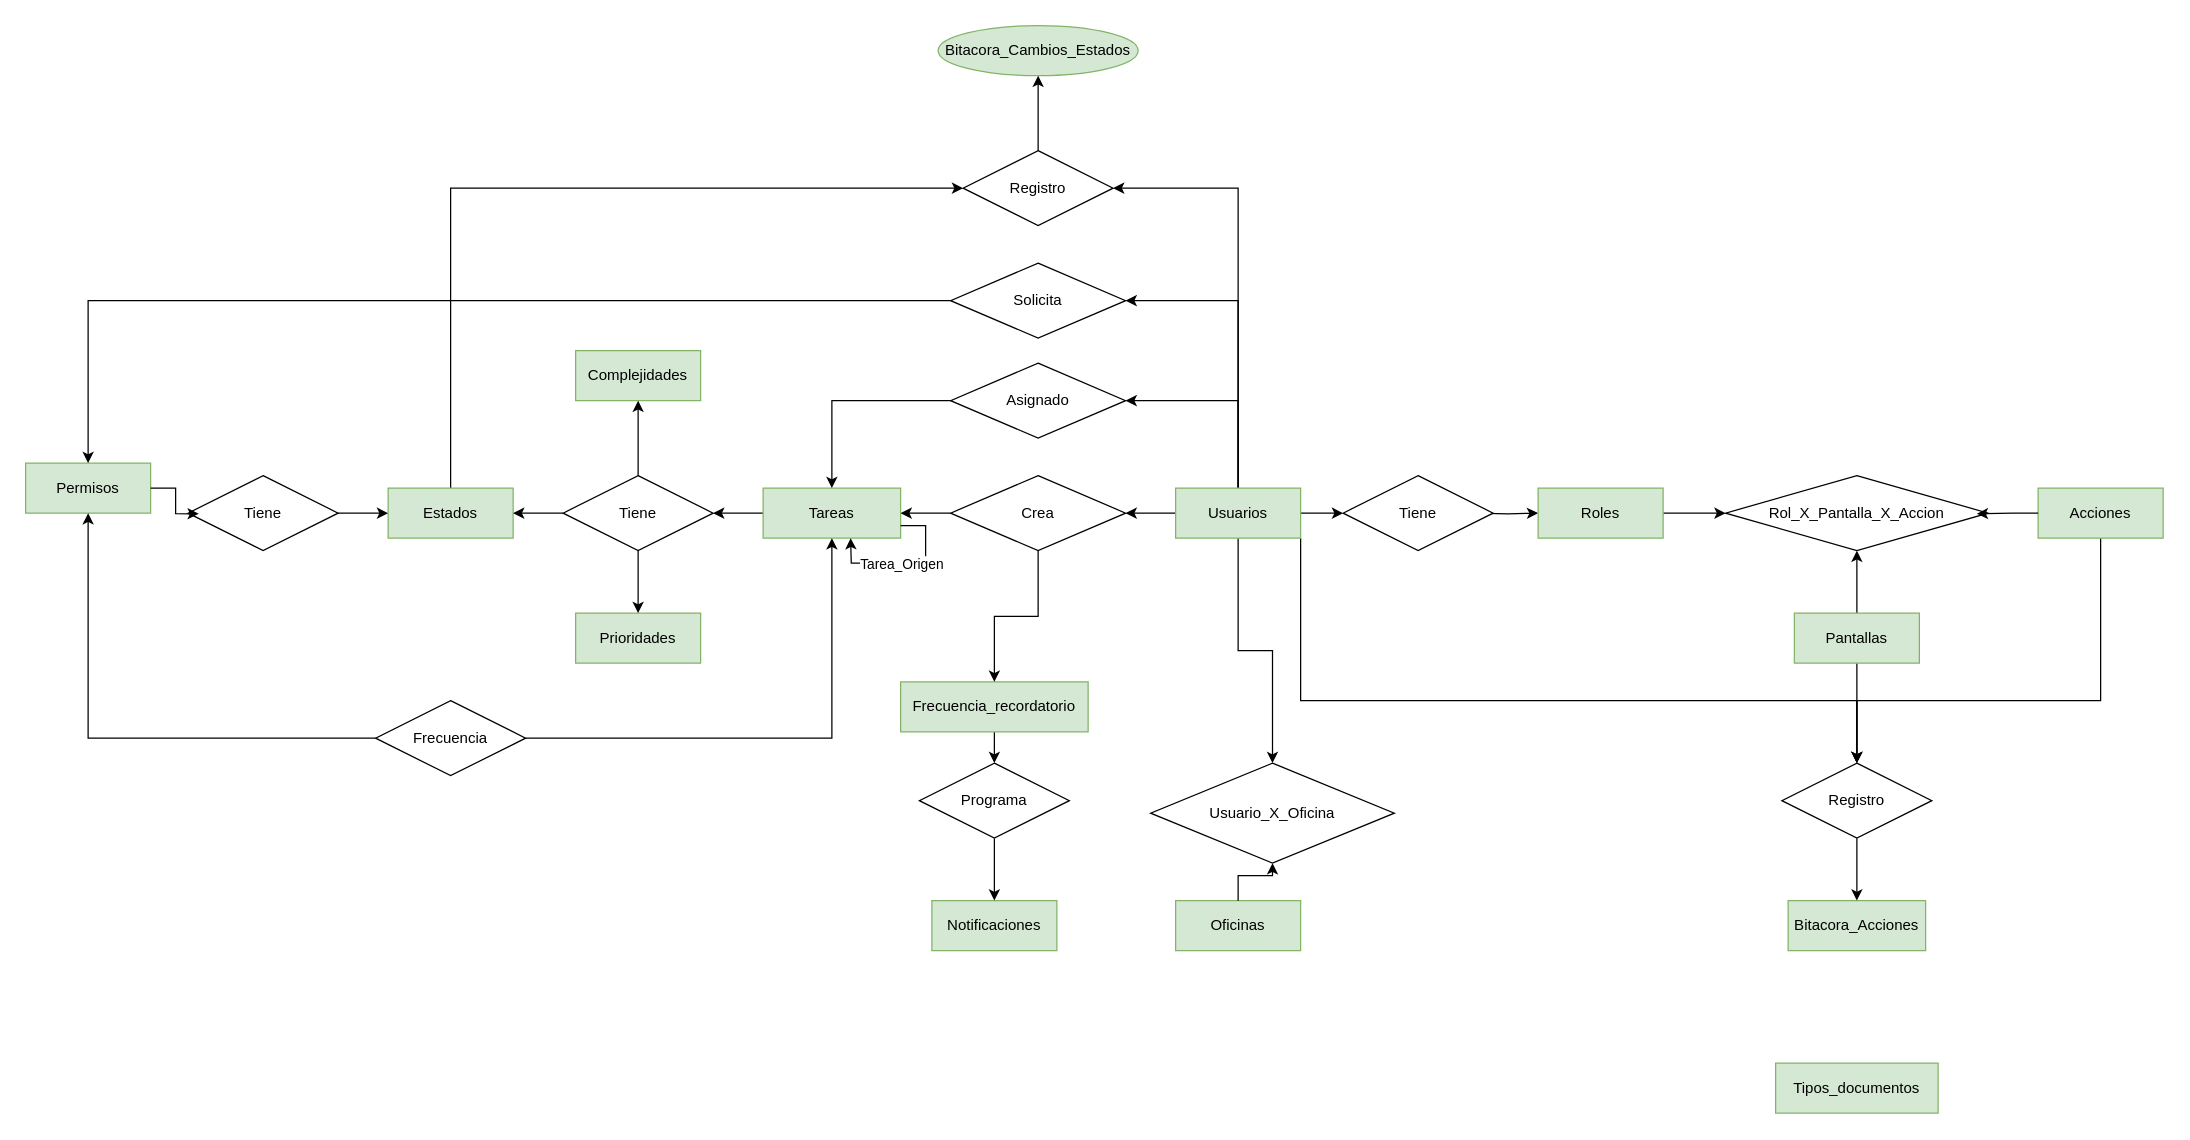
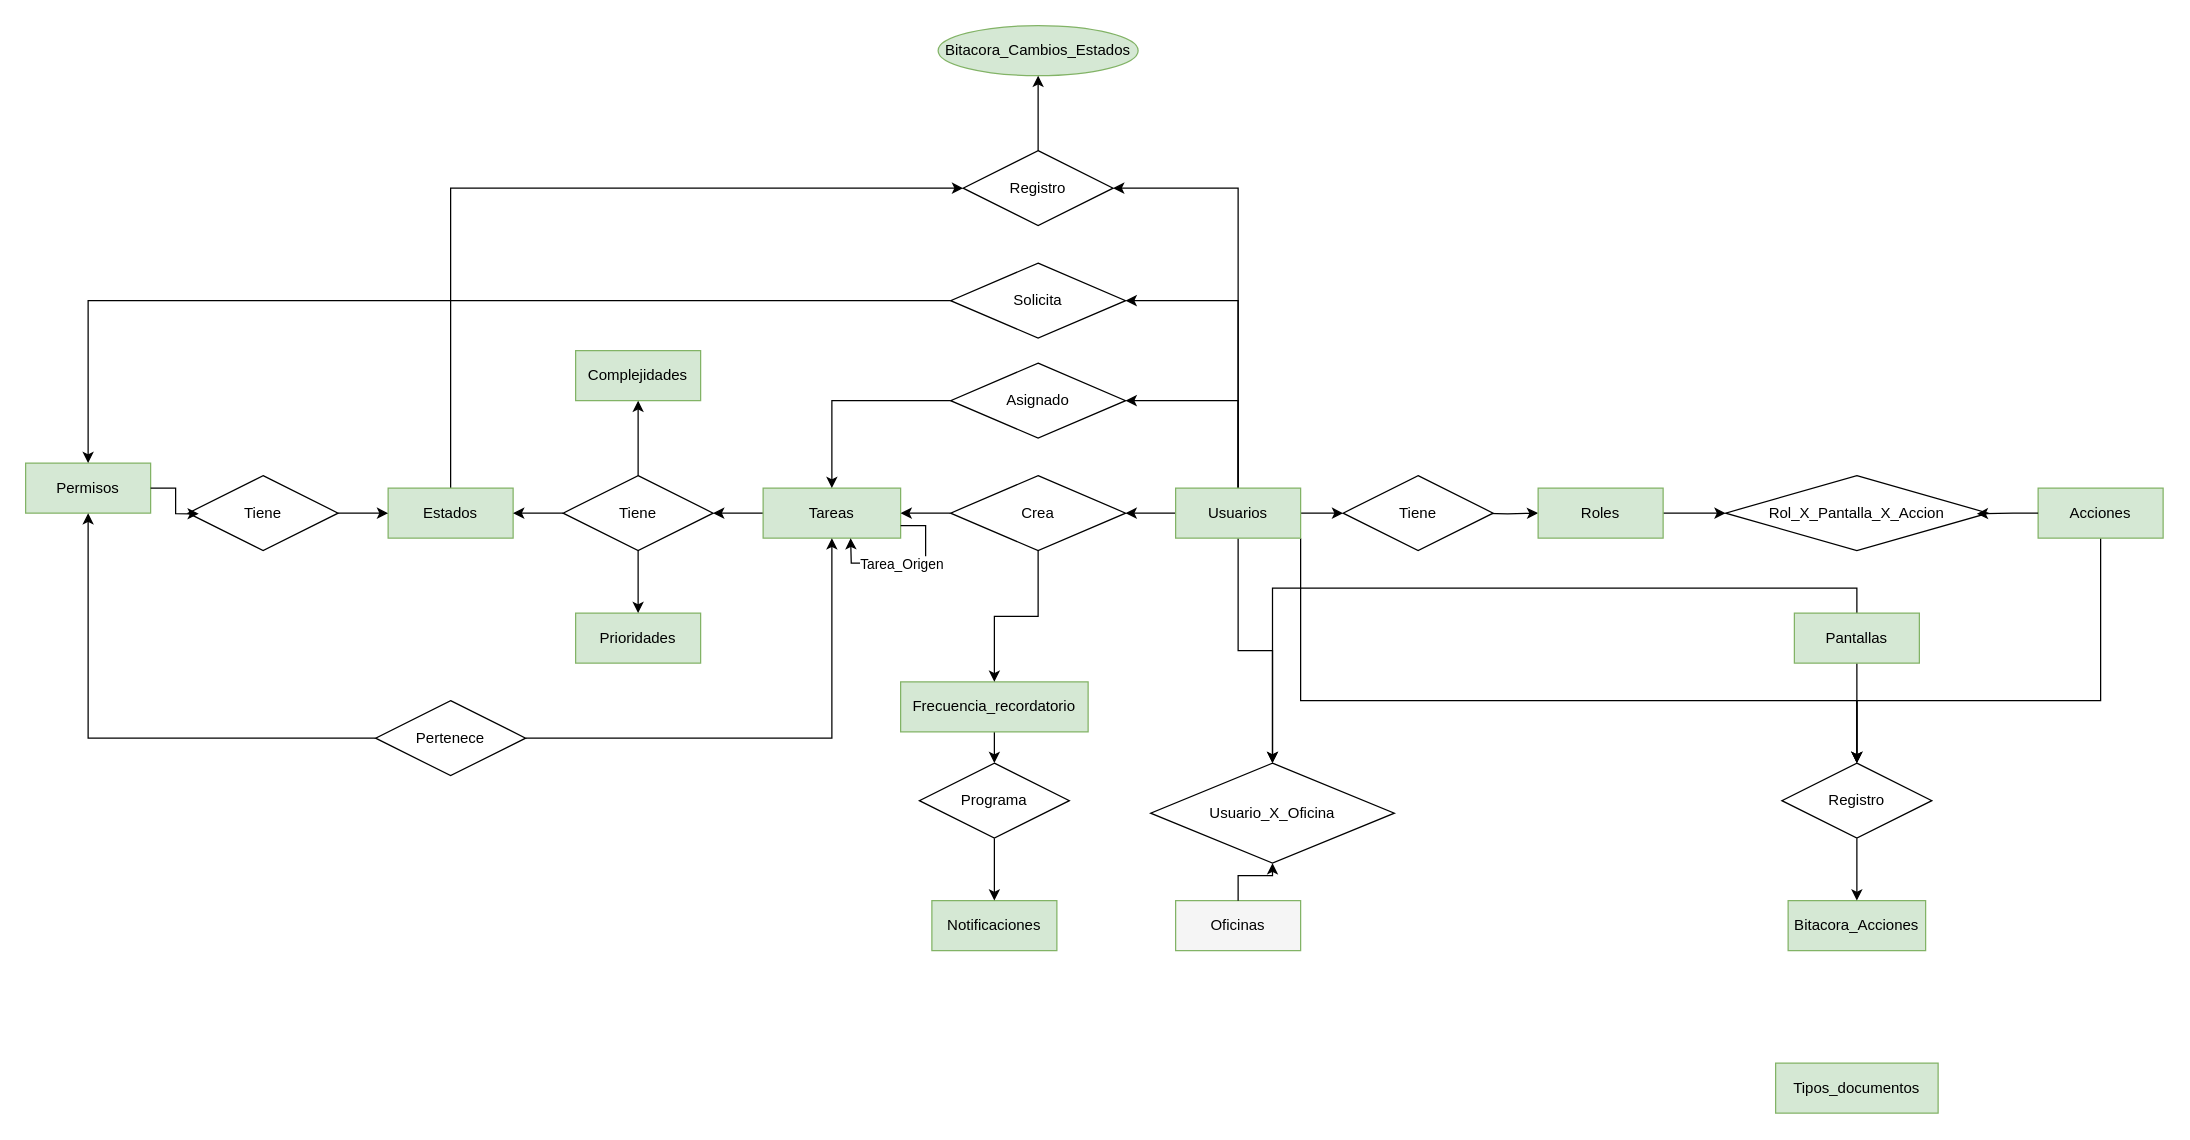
edge "Pantallas" -> "Rol_X_Pantalla_X_Accion": now "Pantallas" -> "Usuario_X_Oficina"
node "Frecuencia": label "Frecuencia" -> "Pertenece"
node "Oficinas": fillcolor #d5e8d4 -> #f5f5f5
